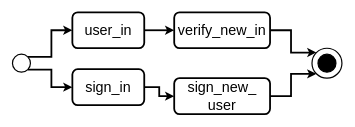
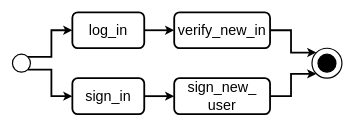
node "user_in": label "user_in" -> "log_in"
node "sign_in": moved (108, 87) -> (108, 96)
